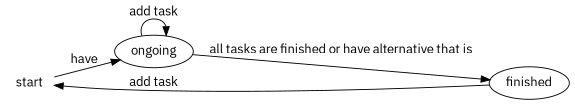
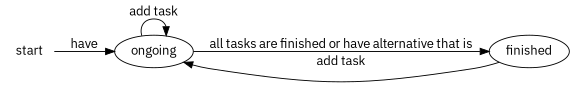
edge "finished" -> "start": now "finished" -> "ongoing"
